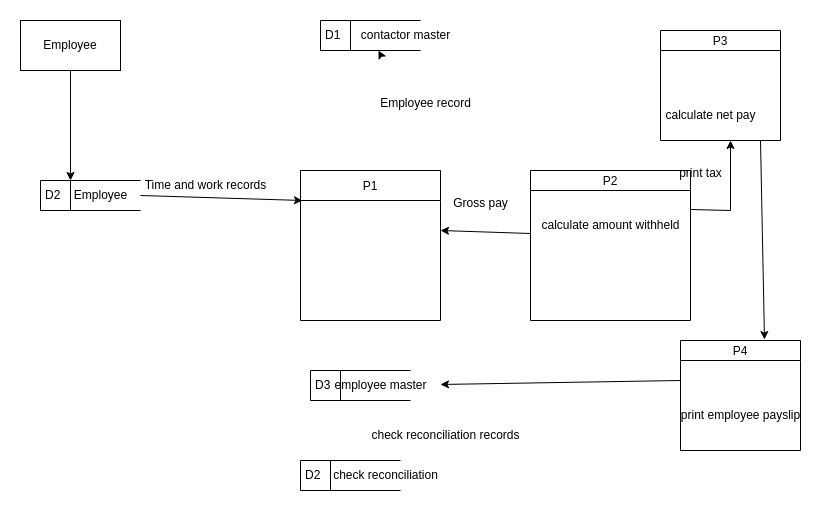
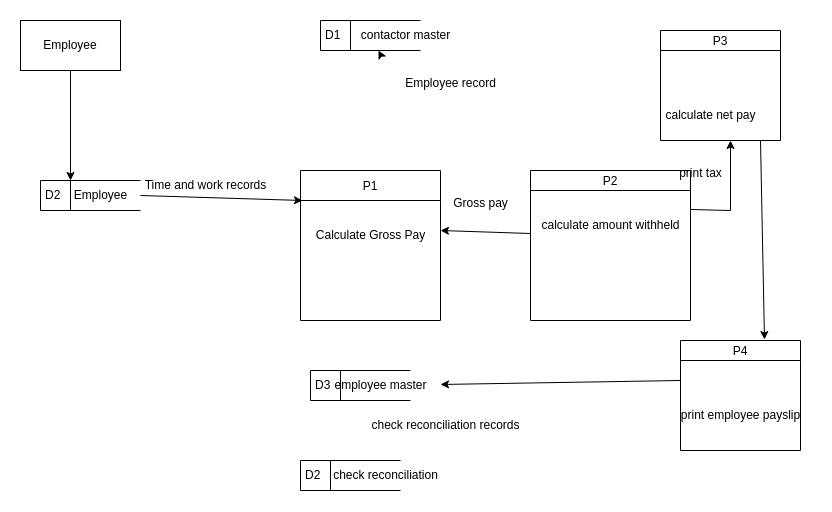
node "Employee record": moved (426, 104) -> (451, 84)
node "Calculate Gross Pay": added
node "check reconciliation records": moved (446, 436) -> (446, 426)
